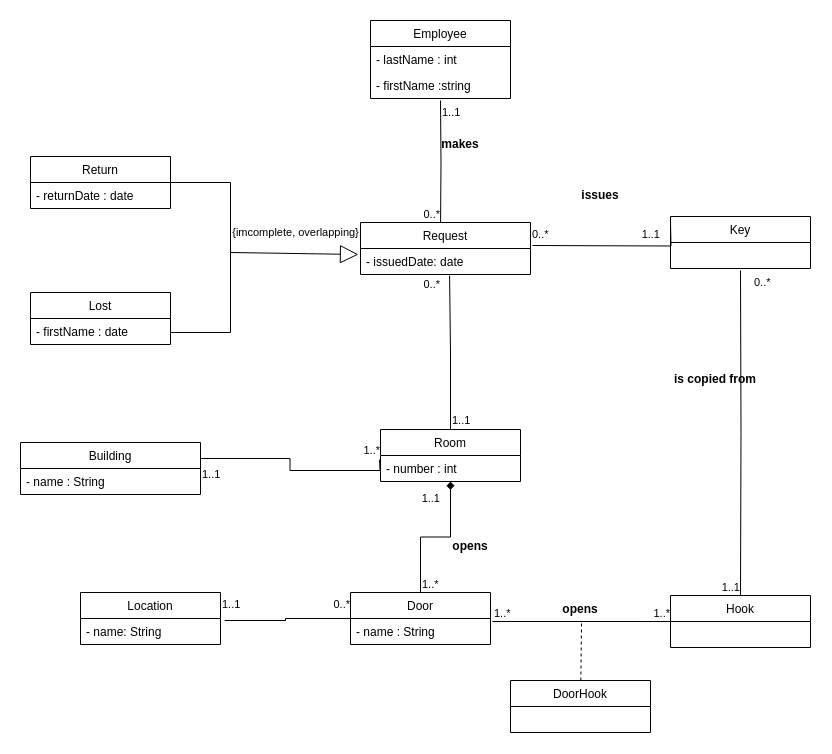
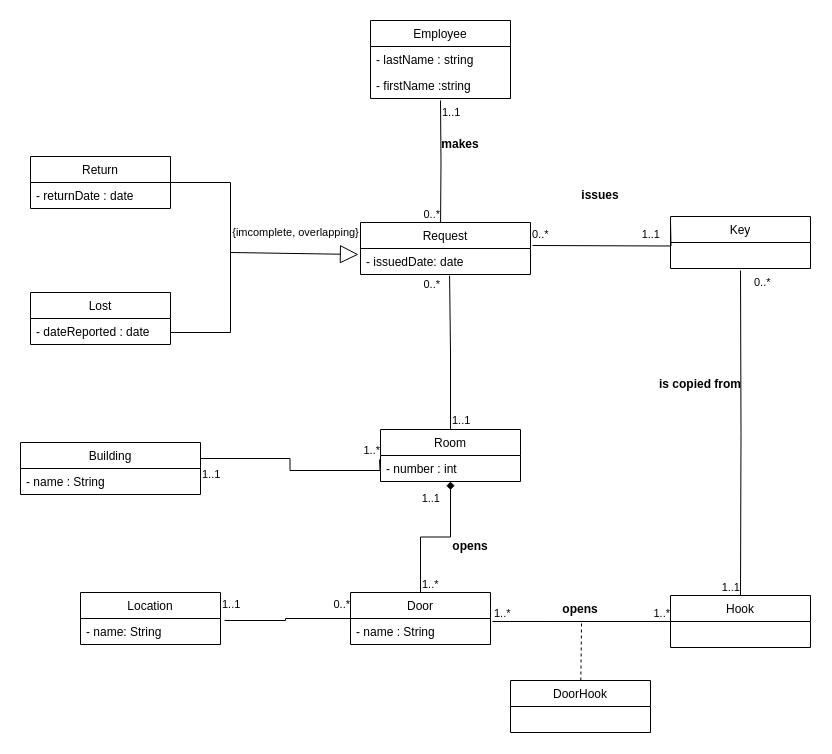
node "- lastName : int": label "- lastName : int" -> "- lastName : string"
node "- firstName : date": label "- firstName : date" -> "- dateReported : date"
node "is copied from": moved (716, 379) -> (701, 384)
